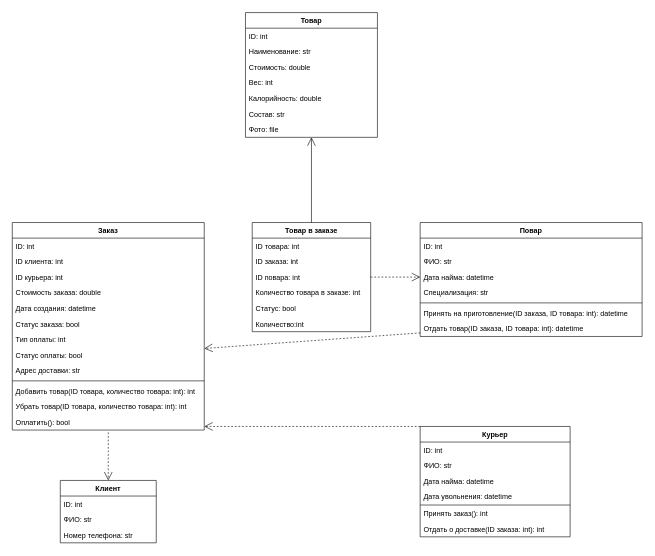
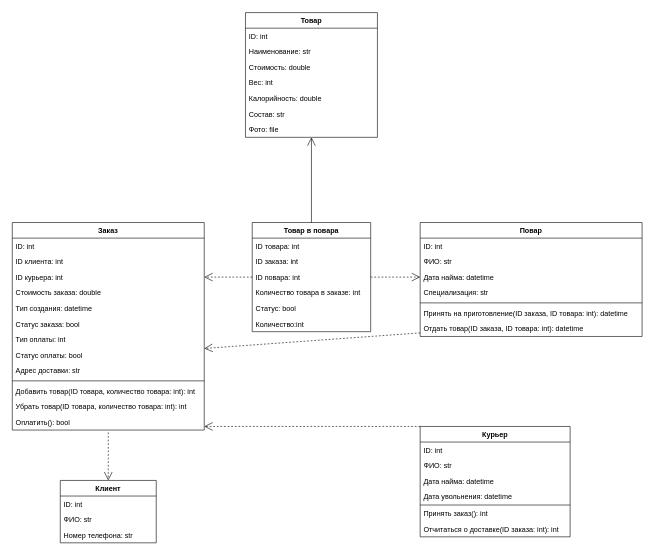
node "Товар в заказе": label "Товар в заказе" -> "Товар в повара"
edge "ID повара: int" -> "ID курьера: int": added
node "Дата создания: datetime": label "Дата создания: datetime" -> "Тип создания: datetime"
node "Отдать о доставке(ID заказа: int): int": label "Отдать о доставке(ID заказа: int): int" -> "Отчитаться о доставке(ID заказа: int): int"
